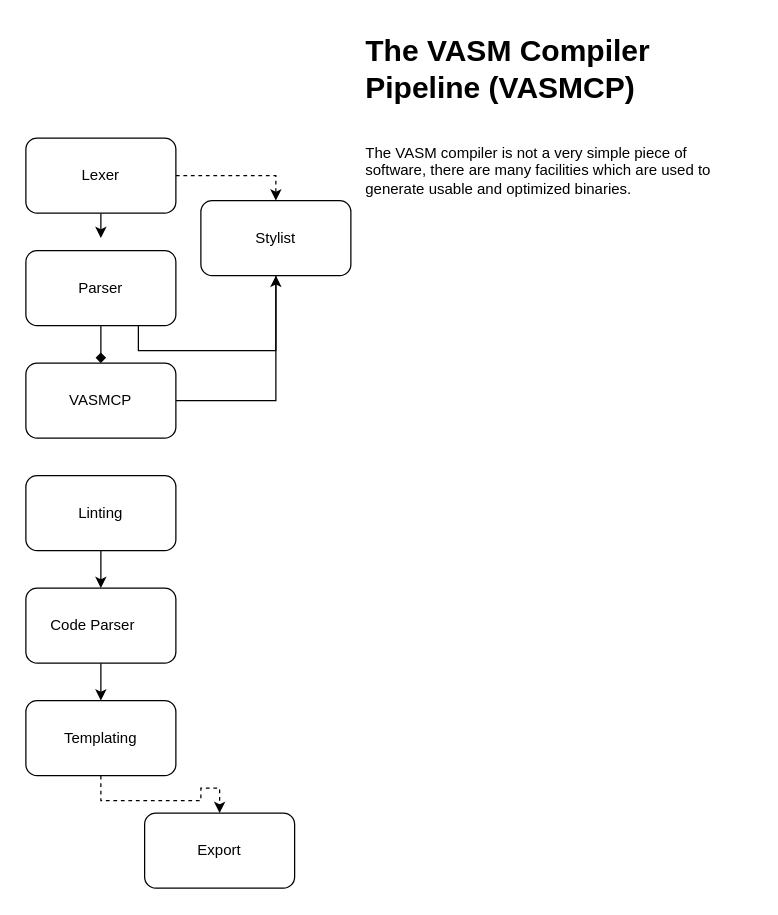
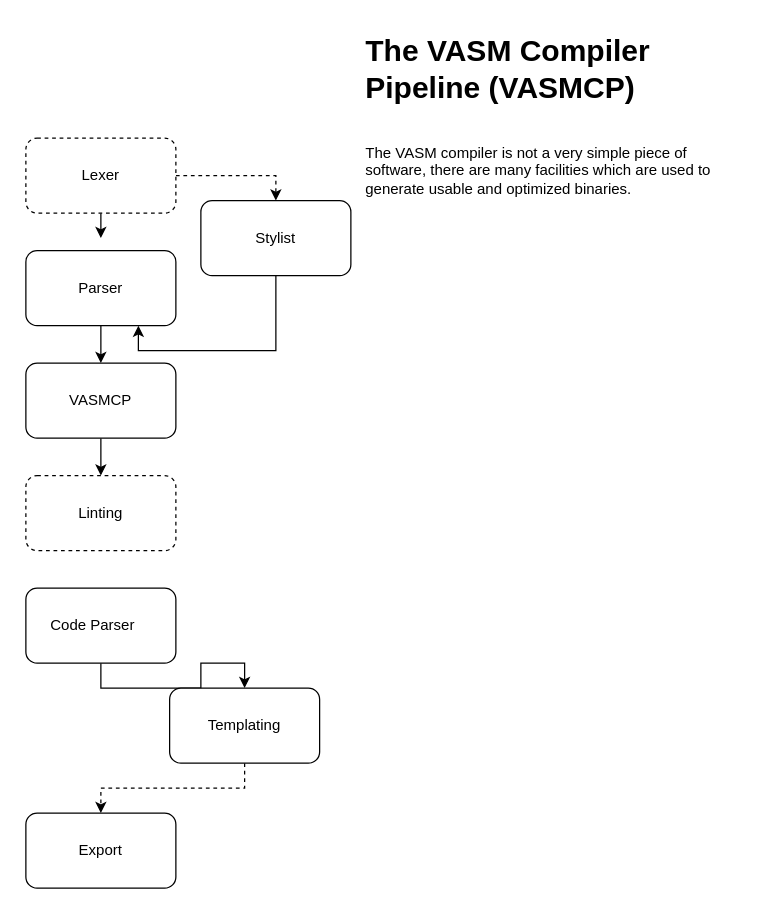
node "Lexer": style solid -> dashed
edge "Stylist" -- "Parser": arrowhead none -> classic
edge "Parser" -> "VASMCP": arrowhead diamond -> classic
edge "VASMCP" -> "Stylist": now "VASMCP" -> "Linting"
node "Linting": style solid -> dashed
edge "Linting" -> "Code Parser": removed
node "Templating": moved (101, 738) -> (244, 726)
node "Export": moved (219, 851) -> (101, 851)
